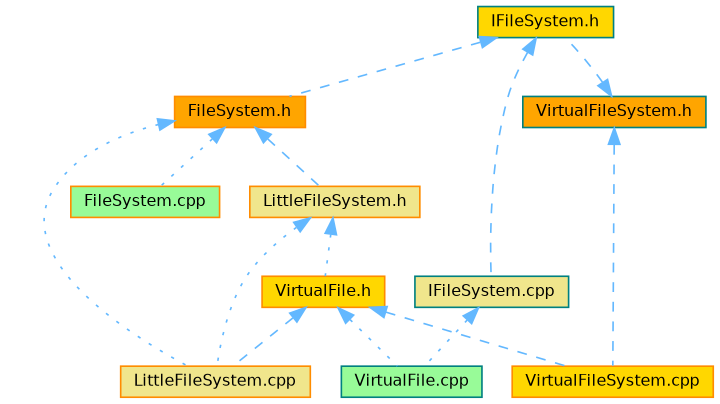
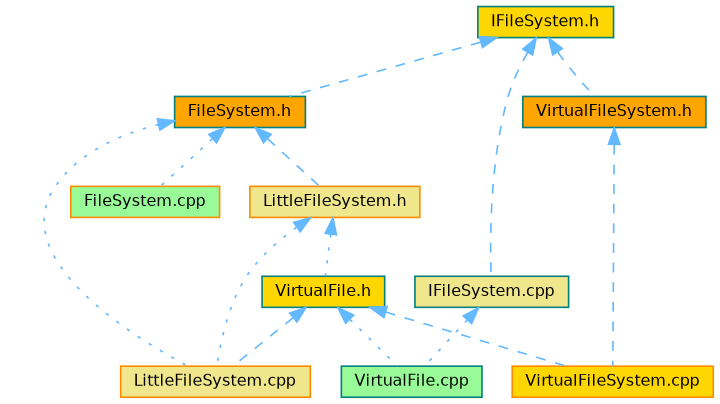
edge "IFileSystem.h" -> "VirtualFileSystem.h": reversed
node "FileSystem.h": color darkorange -> teal
node "VirtualFile.h": color darkorange -> teal
